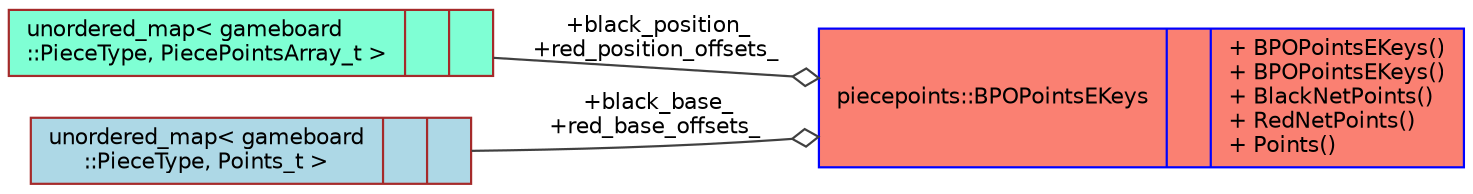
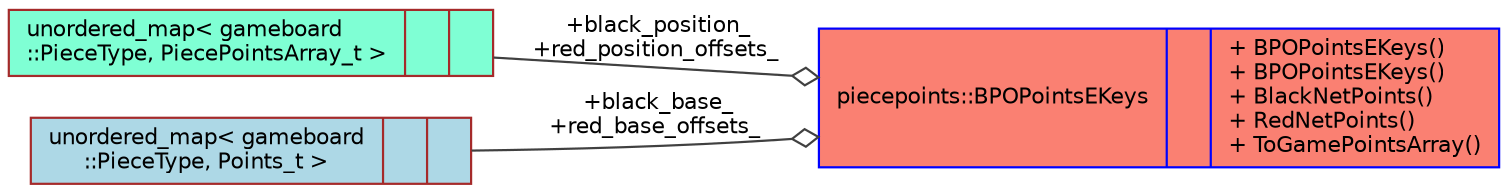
node "piecepoints::BPOPointsEKeys": text "+ Points()" -> "+ ToGamePointsArray()"
